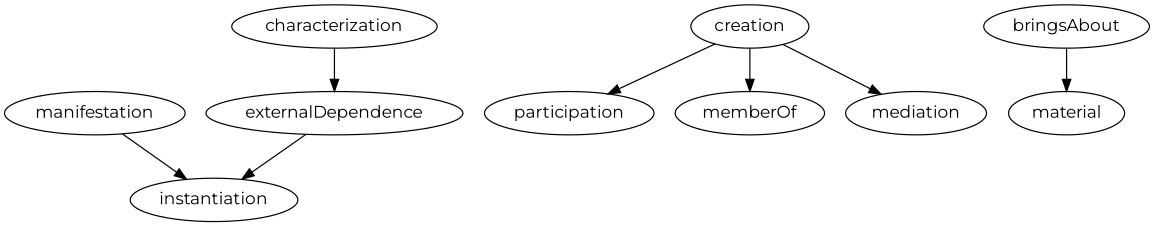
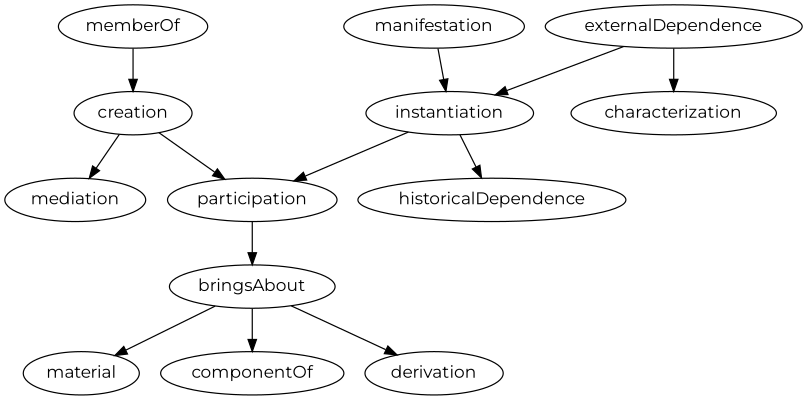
edge "characterization" -> "externalDependence": reversed
edge "creation" -> "memberOf": reversed
edge "instantiation" -> "participation": added
node "historicalDependence": added
edge "participation" -> "bringsAbout": added
node "componentOf": added
node "derivation": added
